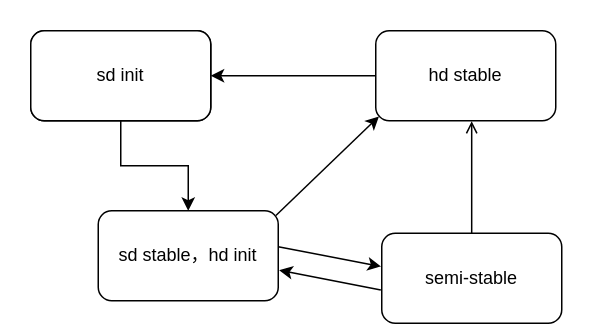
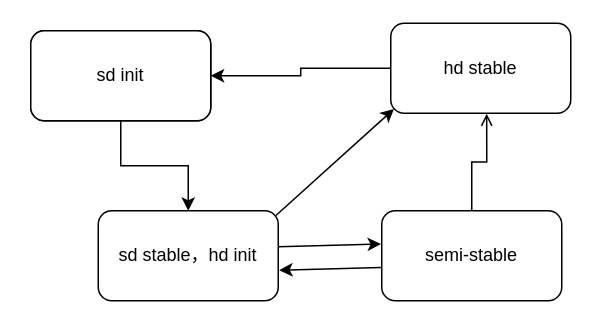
node "hd stable": moved (466, 76) -> (481, 68)
node "semi-stable": moved (472, 278) -> (472, 256)
